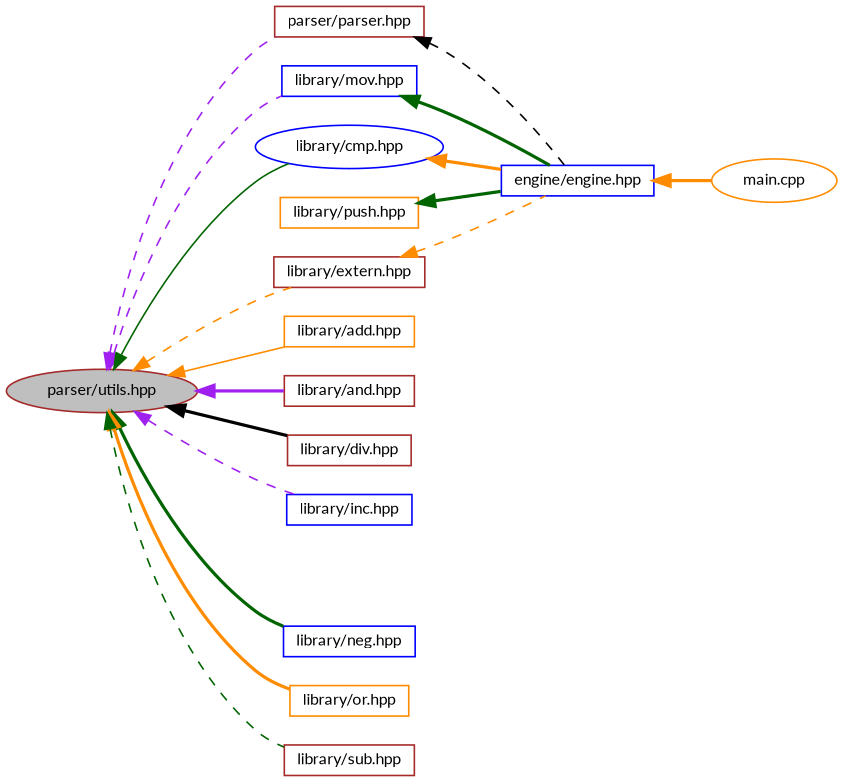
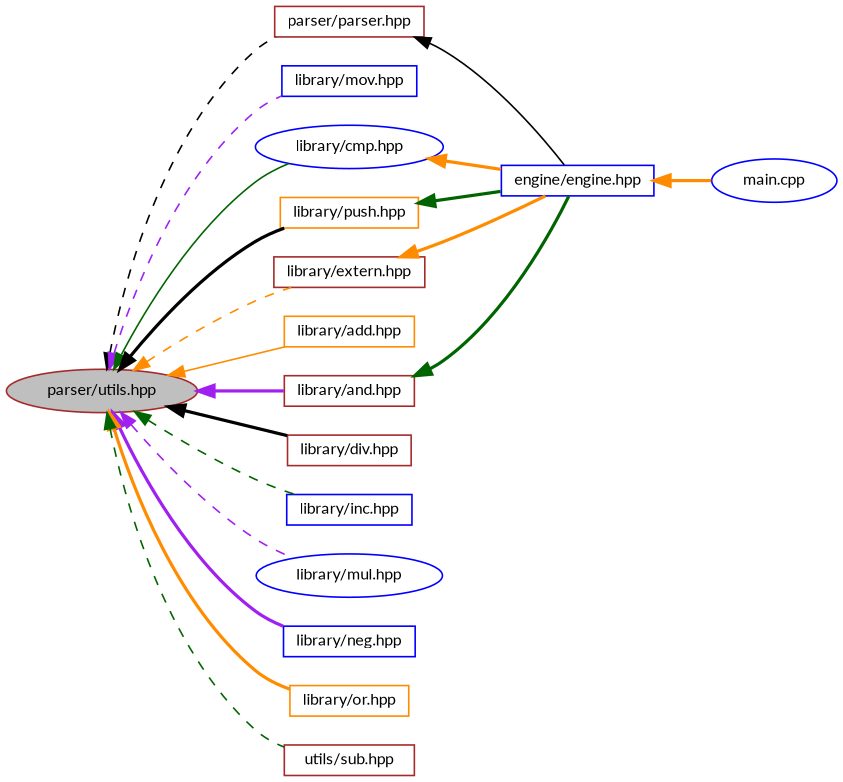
edge "engine/engine.hpp" -> "parser/parser.hpp": style dashed -> solid
edge "engine/engine.hpp" -> "library/mov.hpp": now "engine/engine.hpp" -> "library/and.hpp"
edge "parser/parser.hpp" -> "parser/utils.hpp": color purple -> black
node "main.cpp": color darkorange -> blue
edge "engine/engine.hpp" -> "library/extern.hpp": style dashed -> bold
edge "library/push.hpp" -> "parser/utils.hpp": added
edge "library/inc.hpp" -> "parser/utils.hpp": color purple -> darkgreen
edge "library/neg.hpp" -> "parser/utils.hpp": color darkgreen -> purple
node "library/mul.hpp": added
node "library/sub.hpp": label "library/sub.hpp" -> "utils/sub.hpp"
